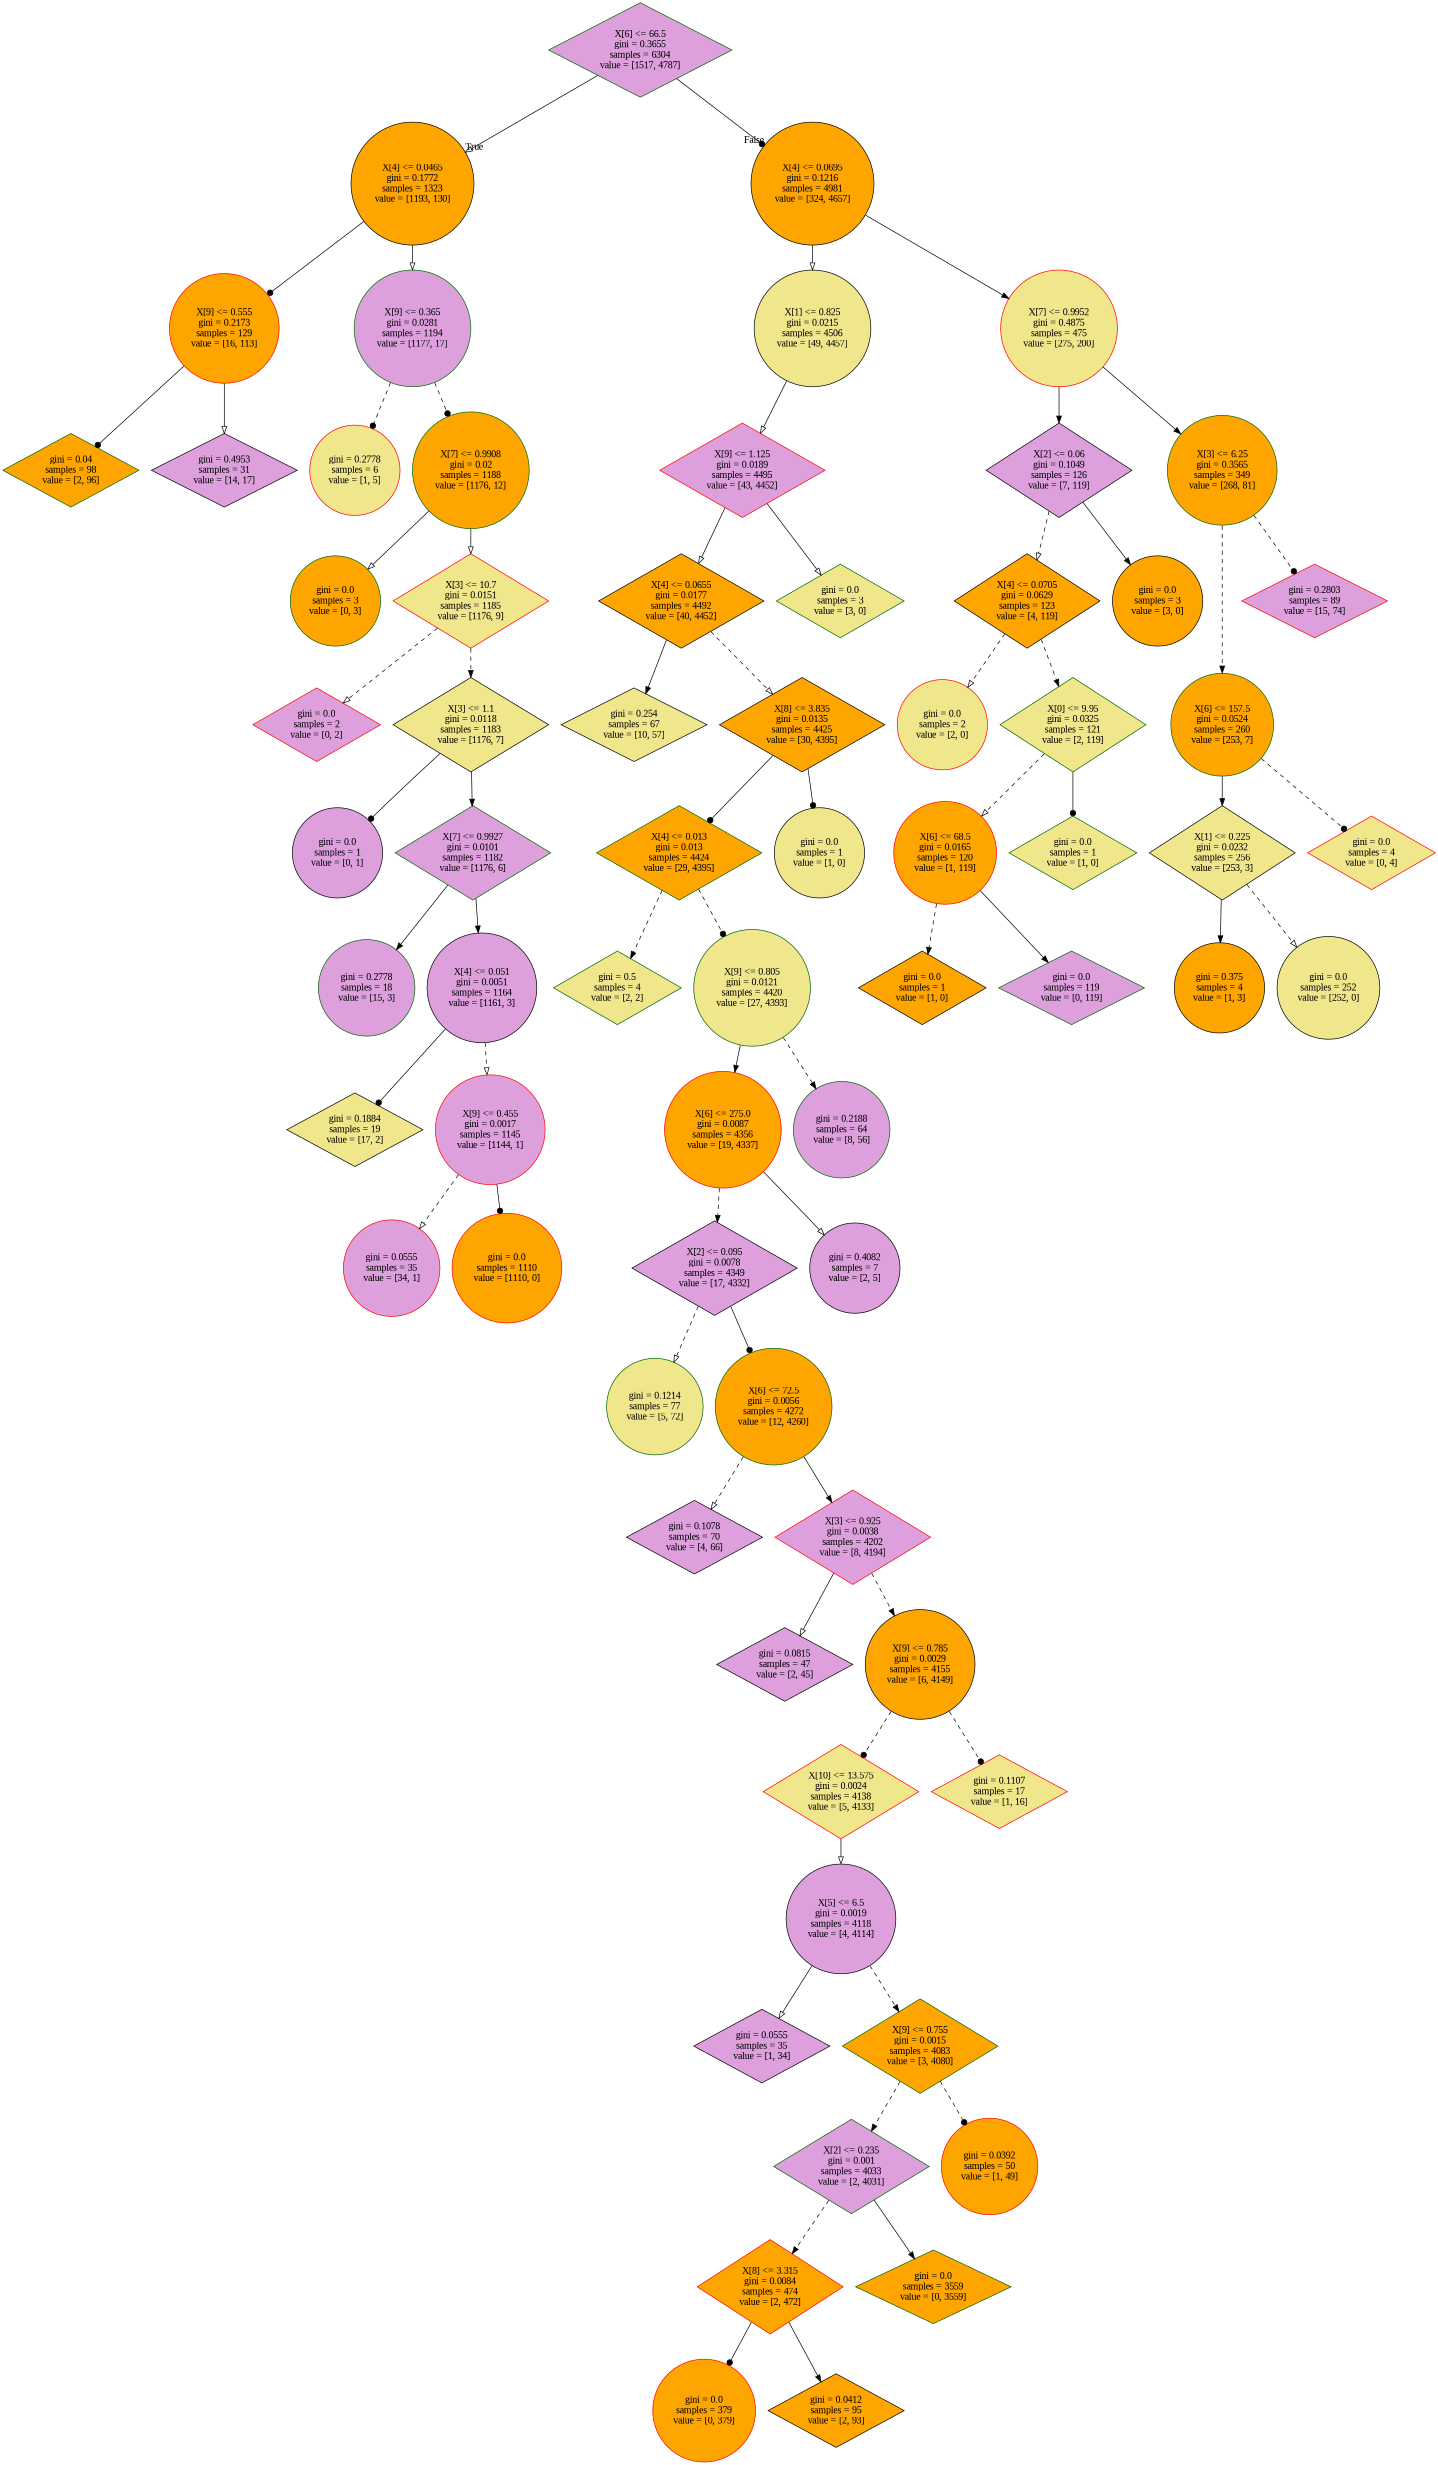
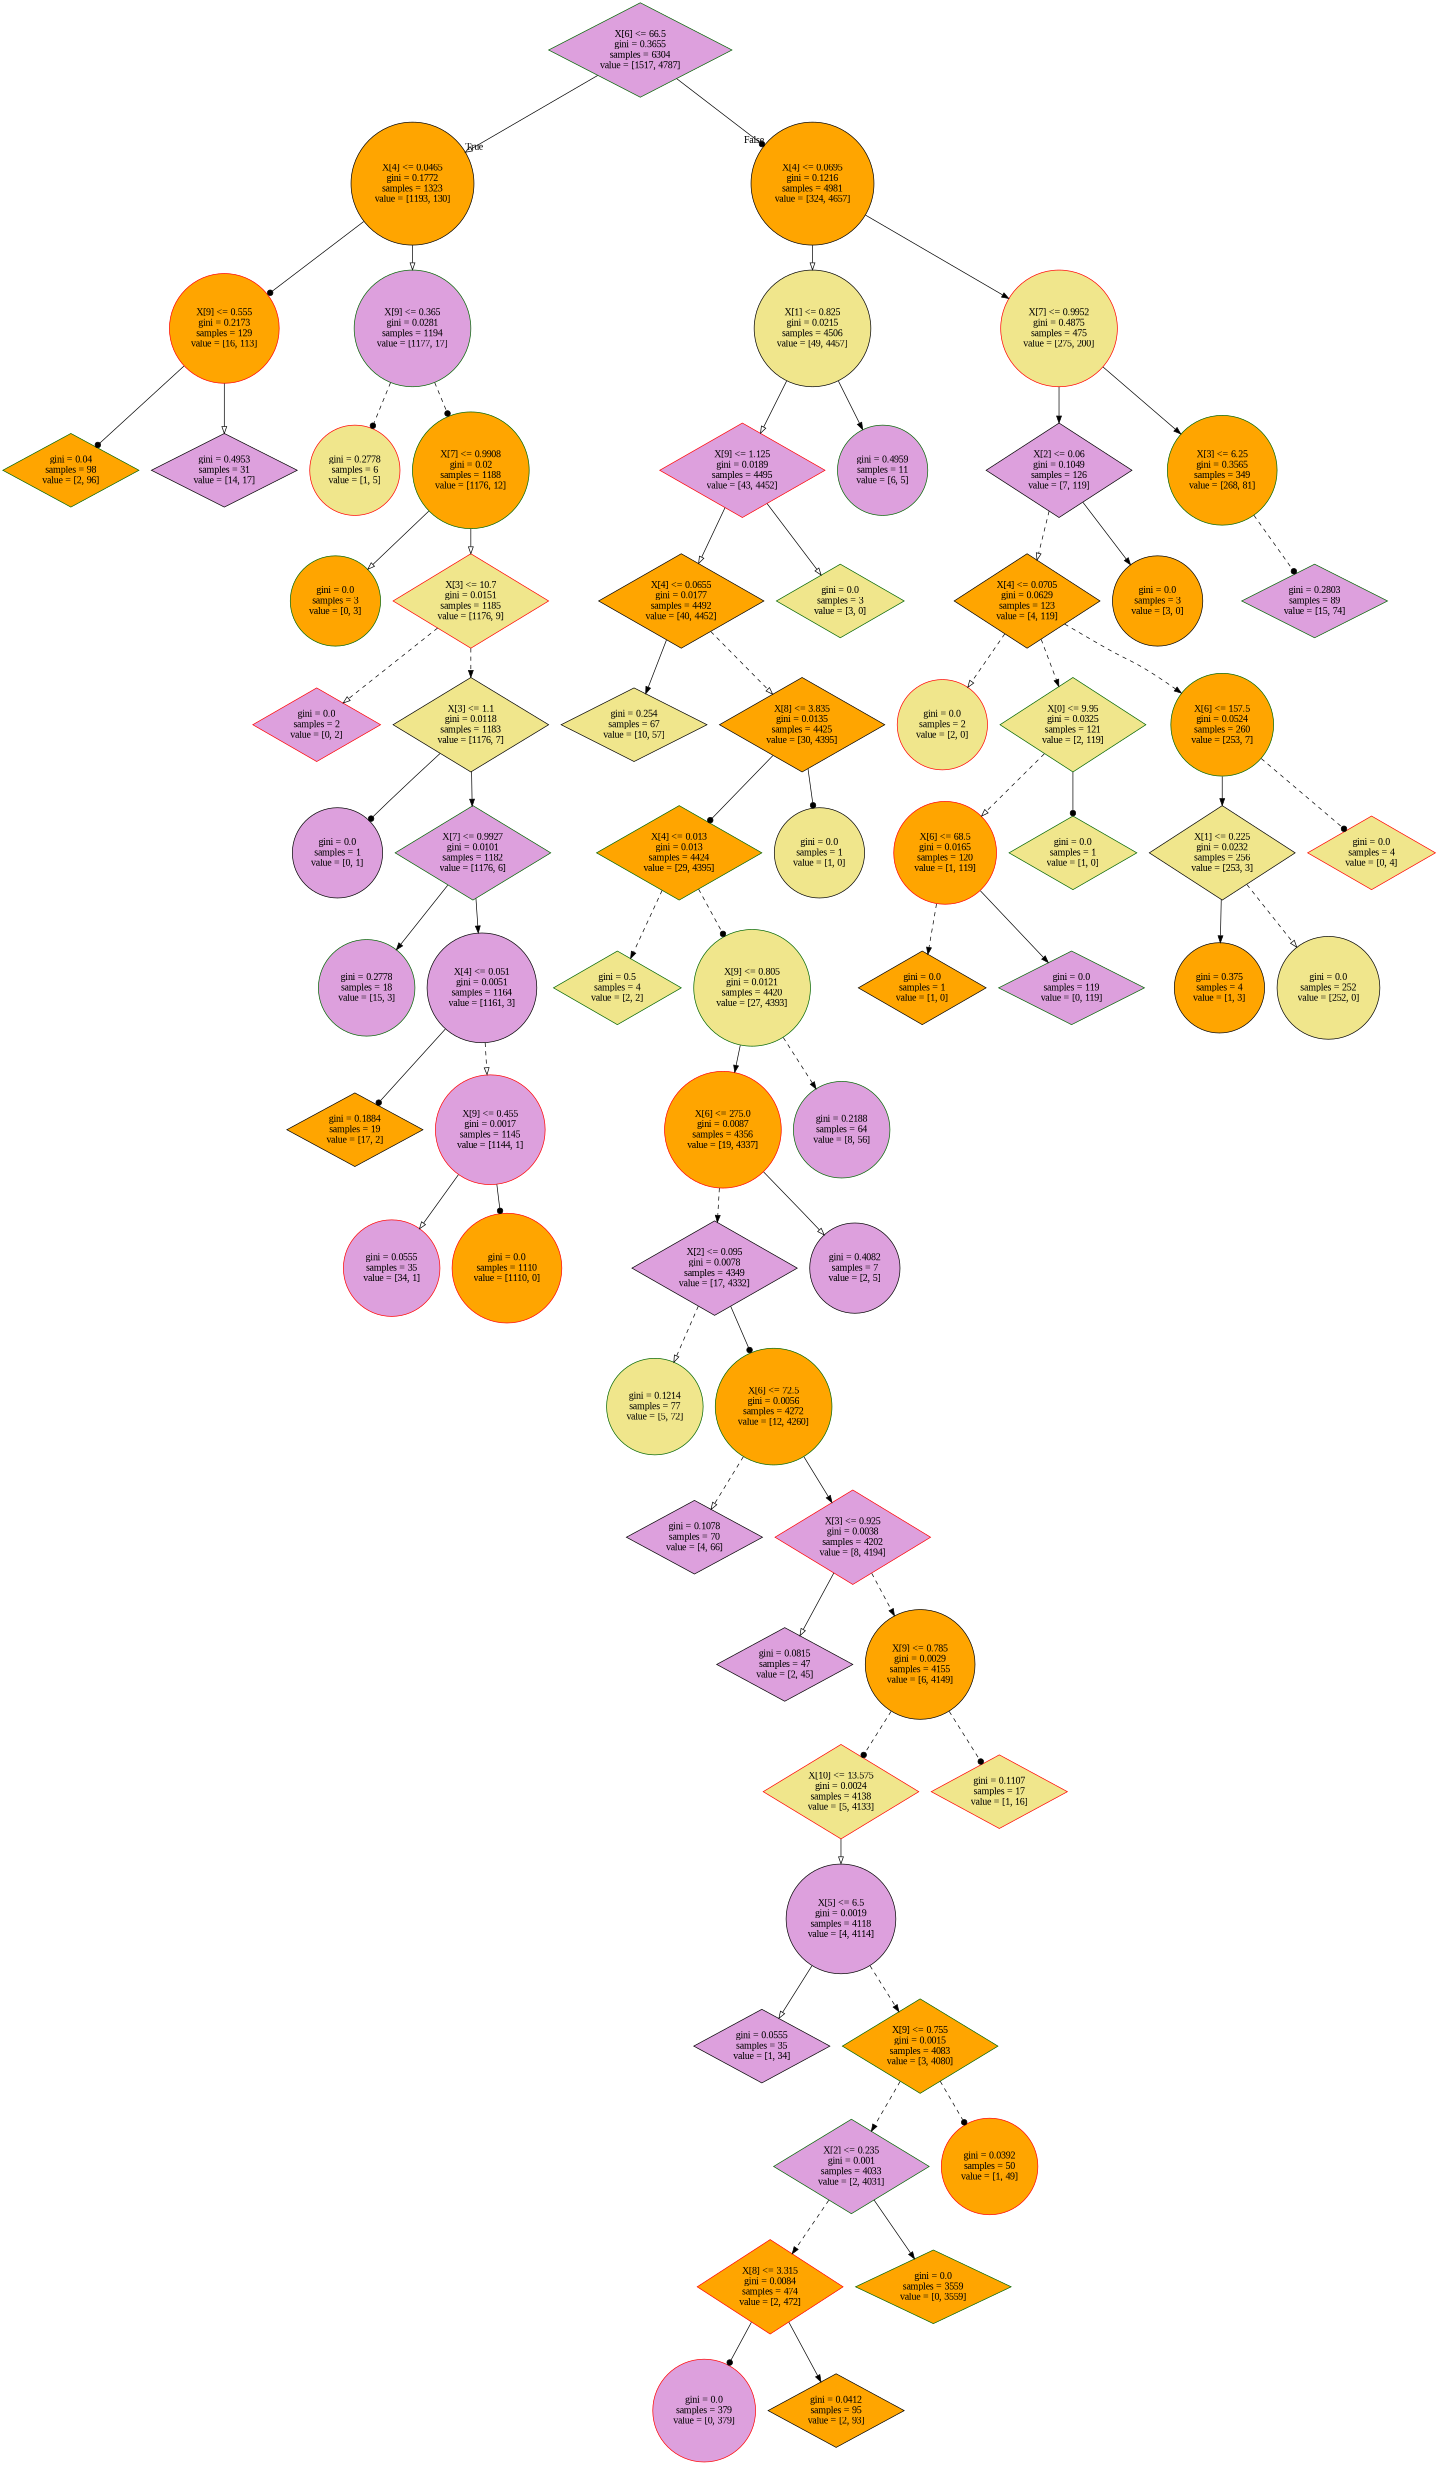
node "gini = 0.4959 samples = 11 value = [6, 5]": added
edge "X[3] <= 6.25 gini = 0.3565 samples = 349 value = [268, 81]" -> "X[6] <= 157.5 gini = 0.0524 samples = 260 value = [253, 7]": now "X[4] <= 0.0705 gini = 0.0629 samples = 123 value = [4, 119]" -> "X[6] <= 157.5 gini = 0.0524 samples = 260 value = [253, 7]"
node "gini = 0.2803 samples = 89 value = [15, 74]": color red -> darkgreen
node "gini = 0.1884 samples = 19 value = [17, 2]": fillcolor khaki -> orange
edge "X[9] <= 0.455 gini = 0.0017 samples = 1145 value = [1144, 1]" -> "gini = 0.0555 samples = 35 value = [34, 1]": style dashed -> solid
node "gini = 0.0 samples = 379 value = [0, 379]": fillcolor orange -> plum
